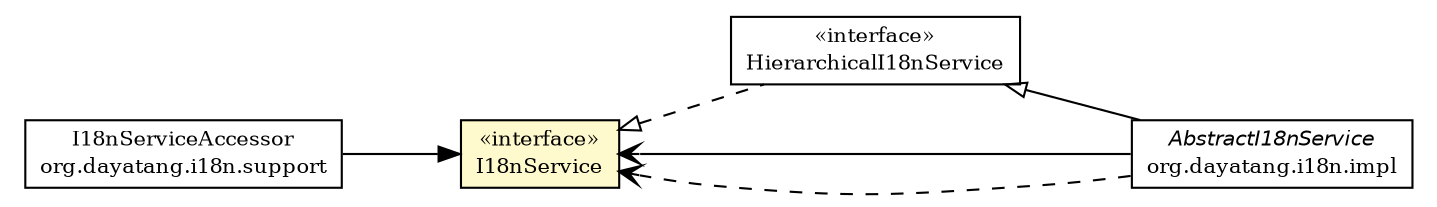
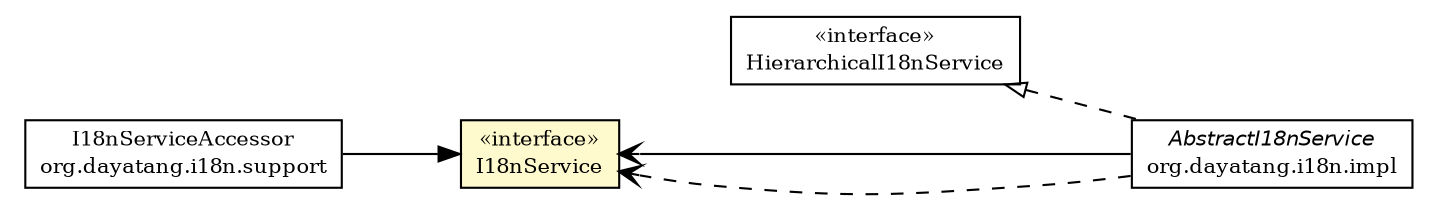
edge "HierarchicalI18nService" -> "I18nService": removed
edge "AbstractI18nService" -> "HierarchicalI18nService": style solid -> dashed
